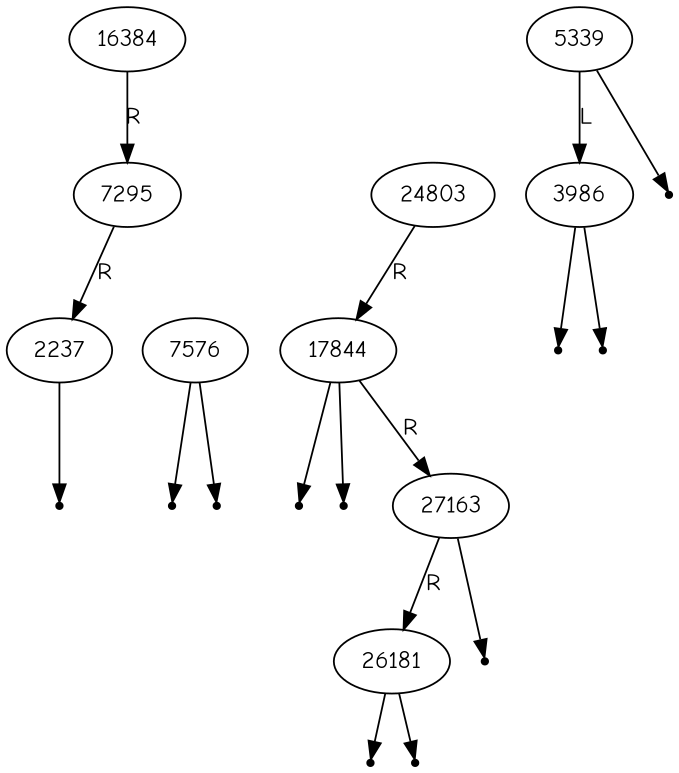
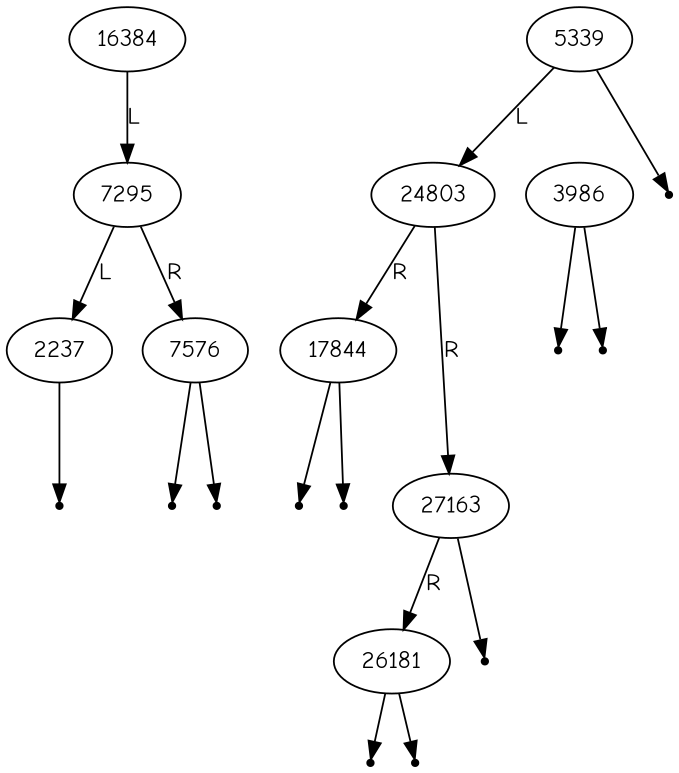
edge "5339" -> "3986": now "5339" -> "24803"
edge "16384" -> "7295": label "R" -> "L"
edge "7295" -> "7576": added, label "R"
edge "7295" -> "2237": label "R" -> "L"
edge "17844" -> "27163": now "24803" -> "27163"
